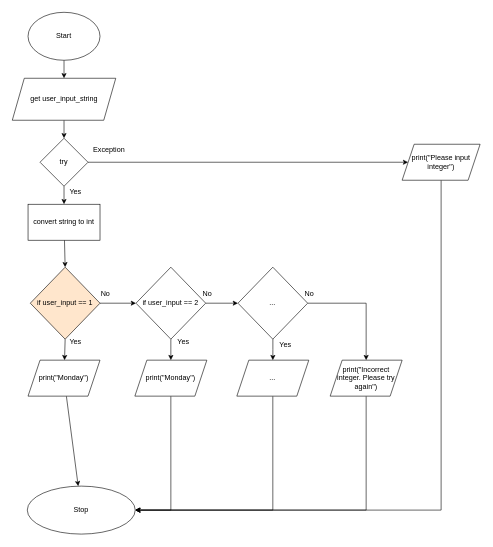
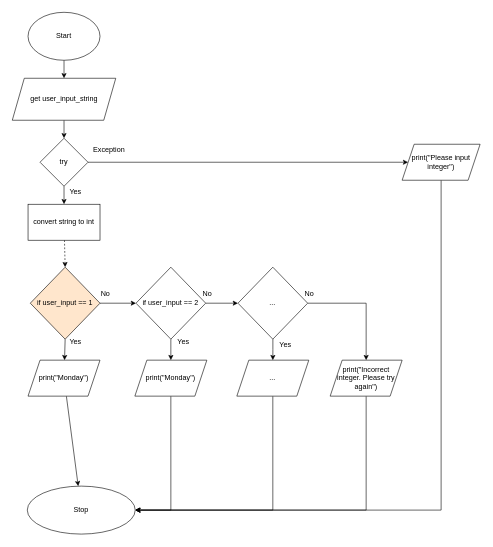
edge "convert string to int" -> "if user_input == 1": style solid -> dashed
